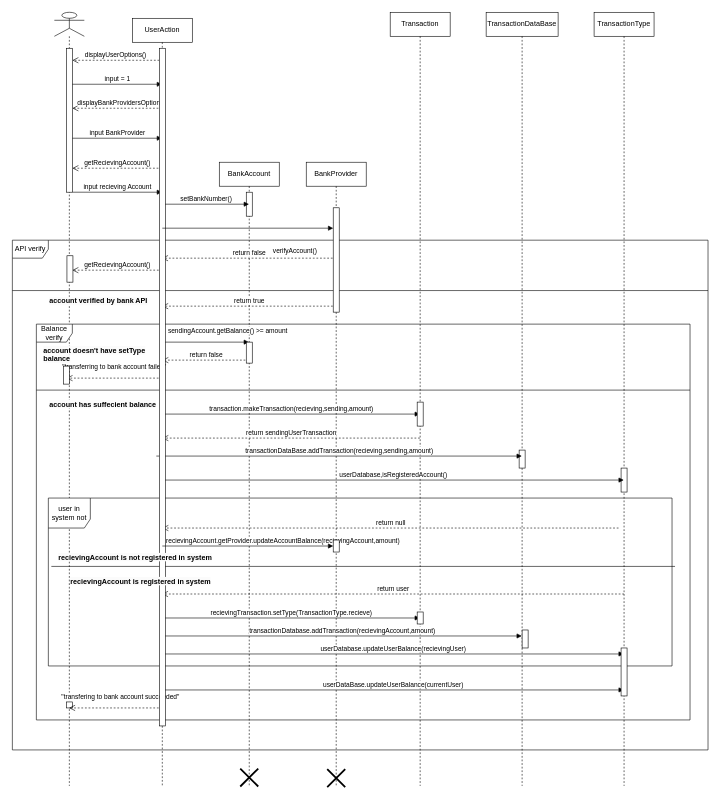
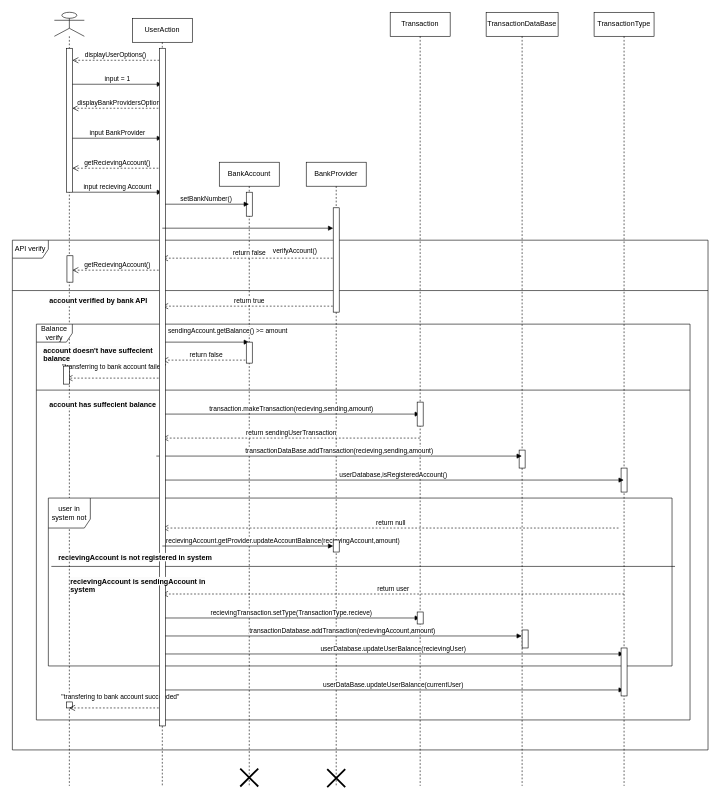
node "account doesn't have setType balance": label "account doesn't have setType balance" -> "account doesn't have suffecient balance"
node "recievingAccount is registered in system": label "recievingAccount is registered in system" -> "recievingAccount is sendingAccount in system"
